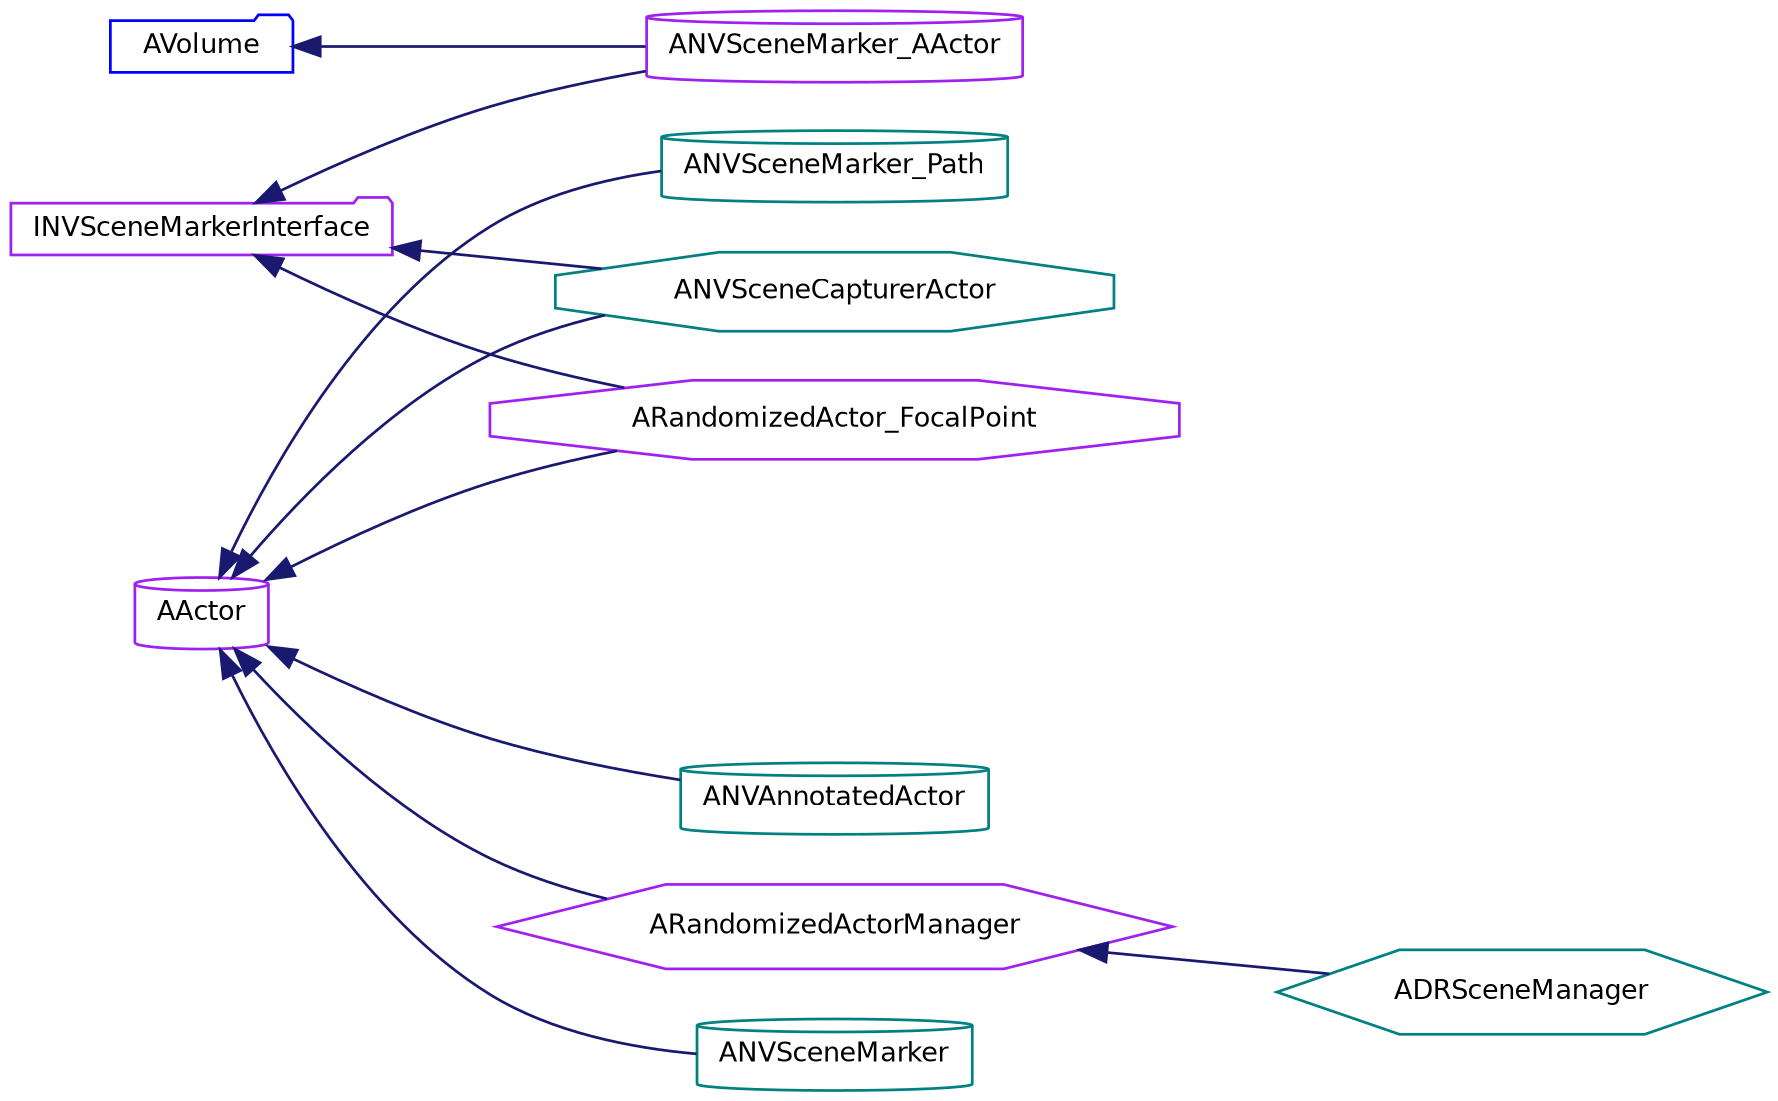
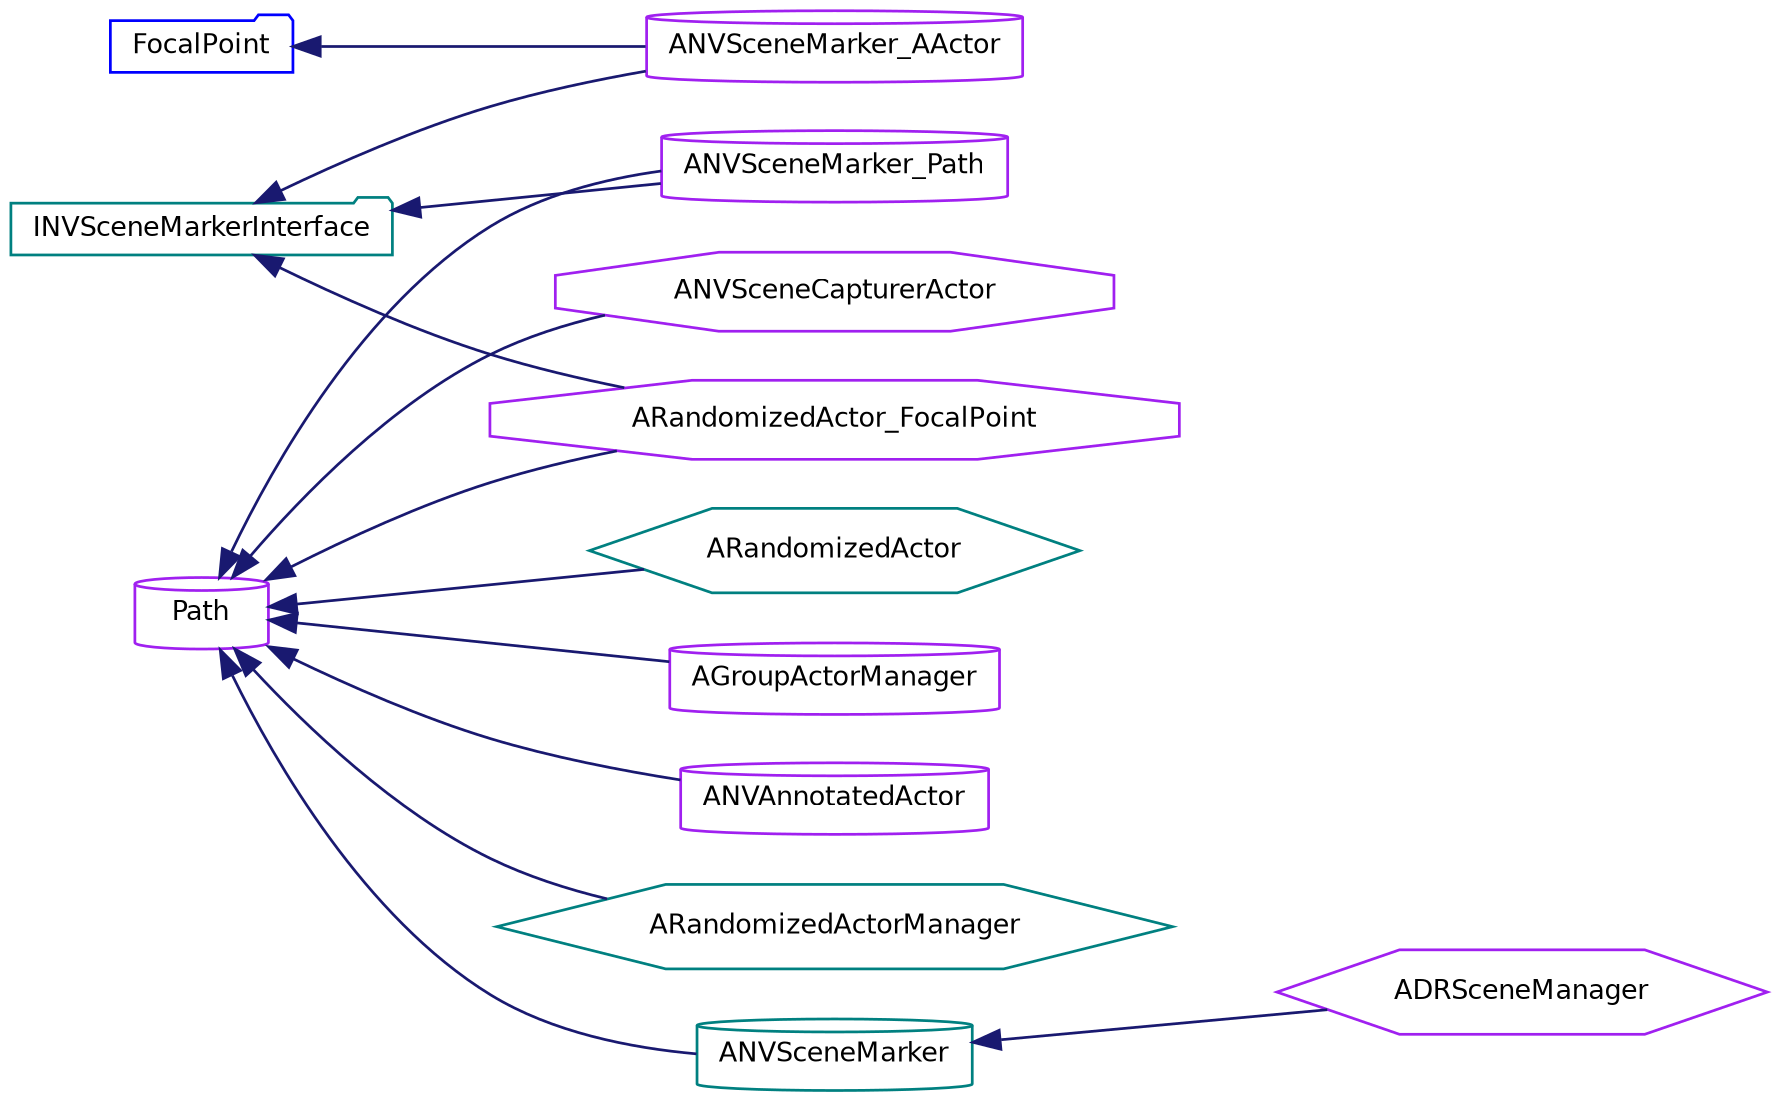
node "AVolume": label "AVolume" -> "FocalPoint"
node "ANVSceneMarker_Path": color teal -> purple
node "INVSceneMarkerInterface": color purple -> teal
edge "ANVSceneCapturerActor" -> "INVSceneMarkerInterface": now "ANVSceneMarker_Path" -> "INVSceneMarkerInterface"
node "ANVSceneCapturerActor": color teal -> purple
node "ARandomizedActor": added
node "AActor": label "AActor" -> "Path"
node "AGroupActorManager": added
node "ANVAnnotatedActor": color teal -> purple
node "ARandomizedActorManager": color purple -> teal
edge "ADRSceneManager" -> "ARandomizedActorManager": now "ADRSceneManager" -> "ANVSceneMarker"
node "ADRSceneManager": color teal -> purple
